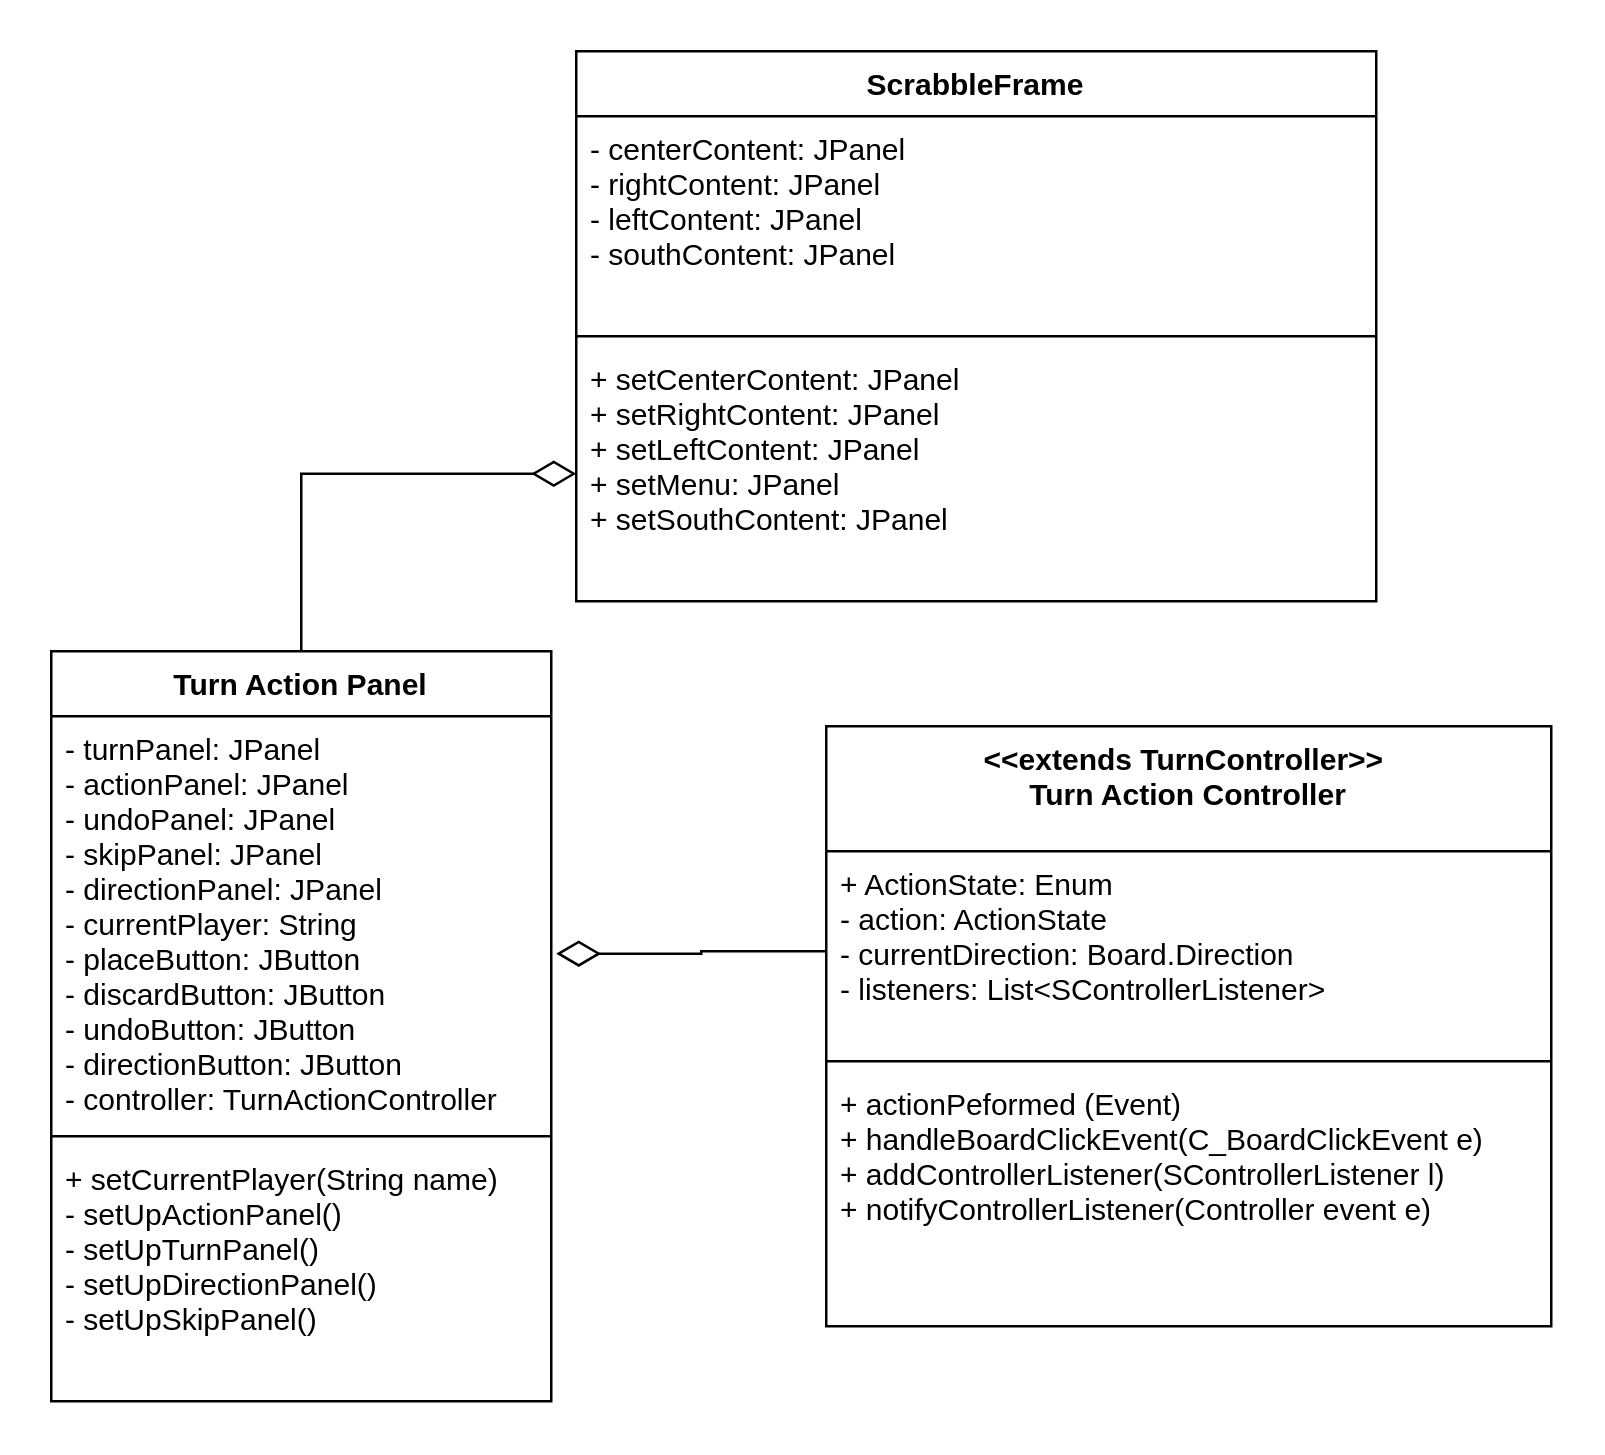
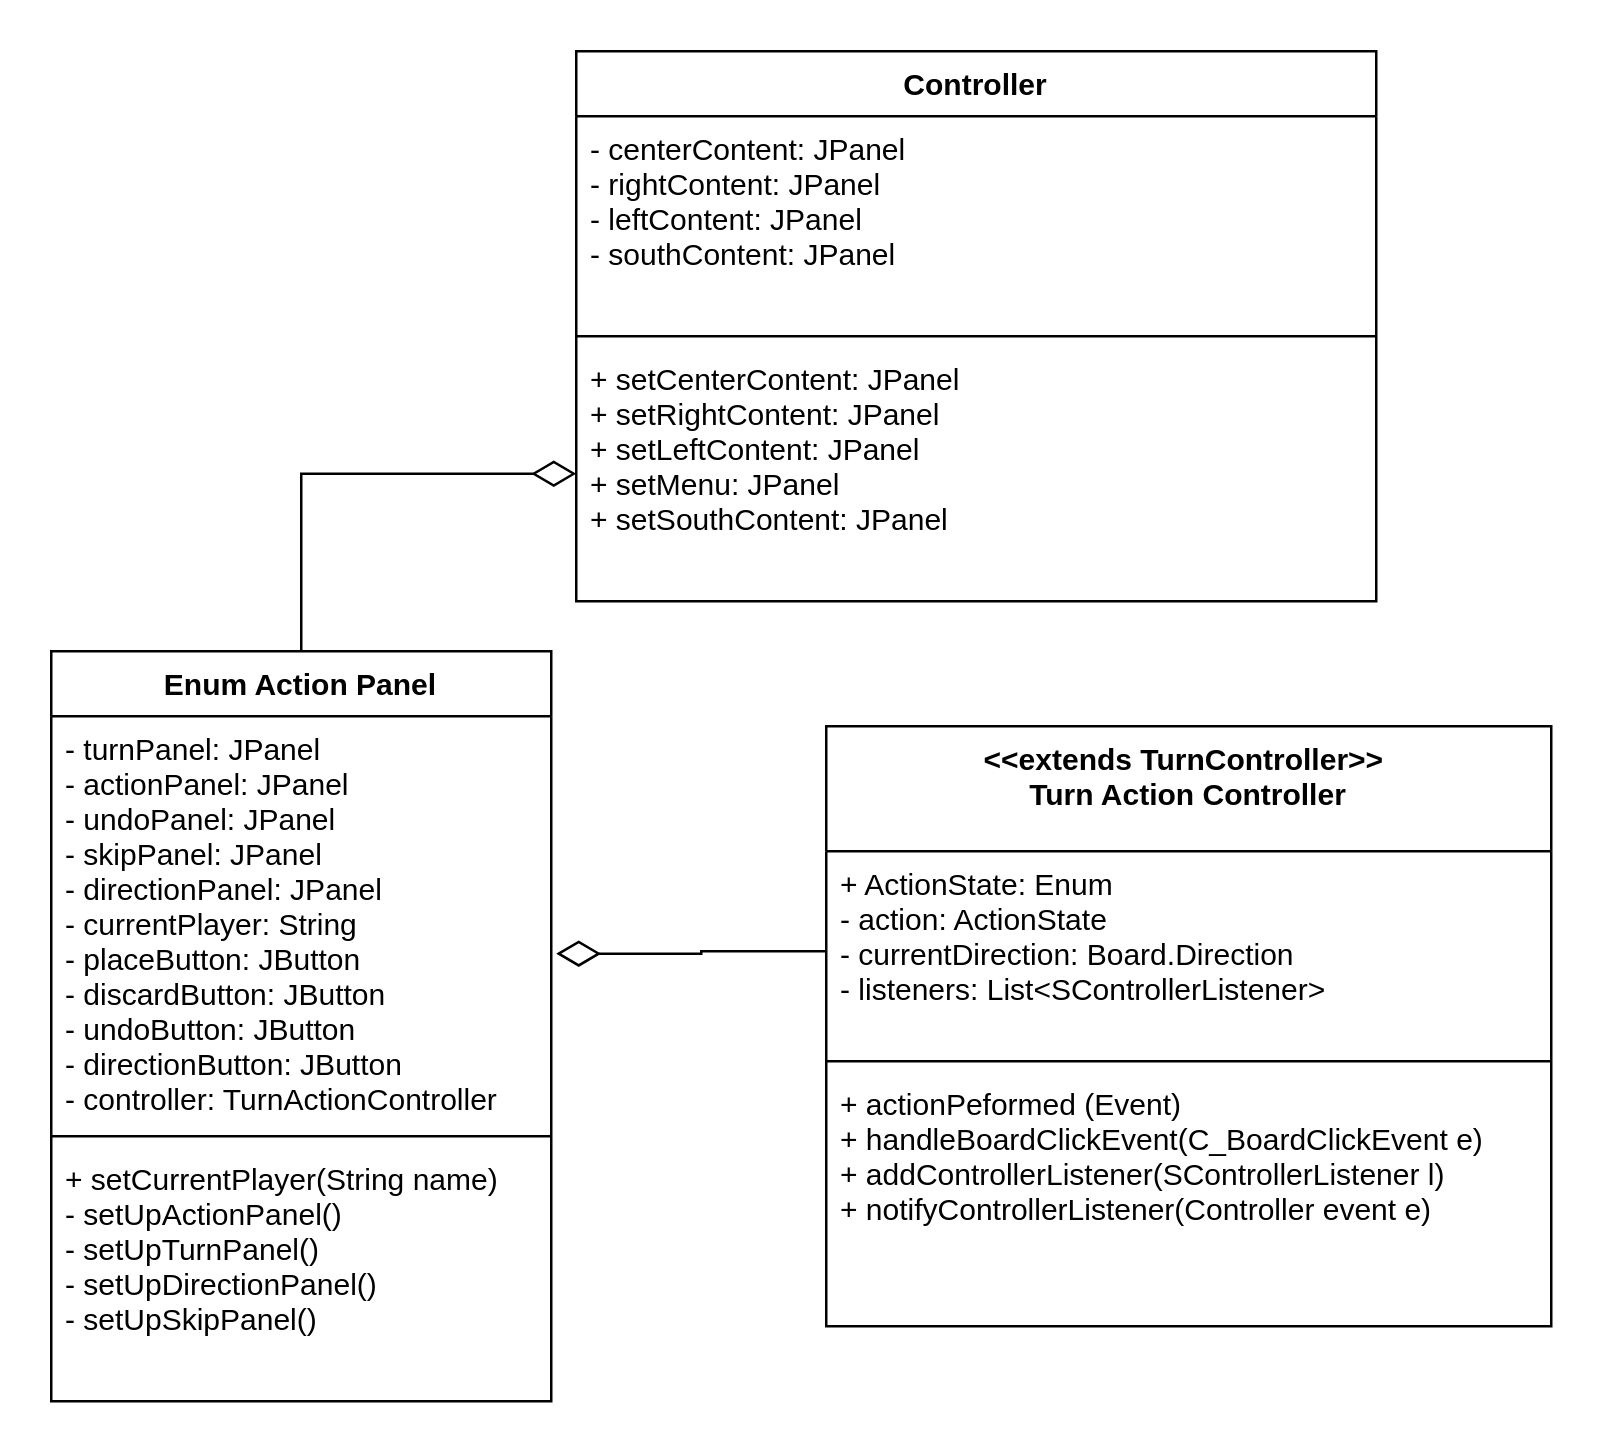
node "ScrabbleFrame": label "ScrabbleFrame" -> "Controller"
node "Turn Action Panel": label "Turn Action Panel" -> "Enum Action Panel"
